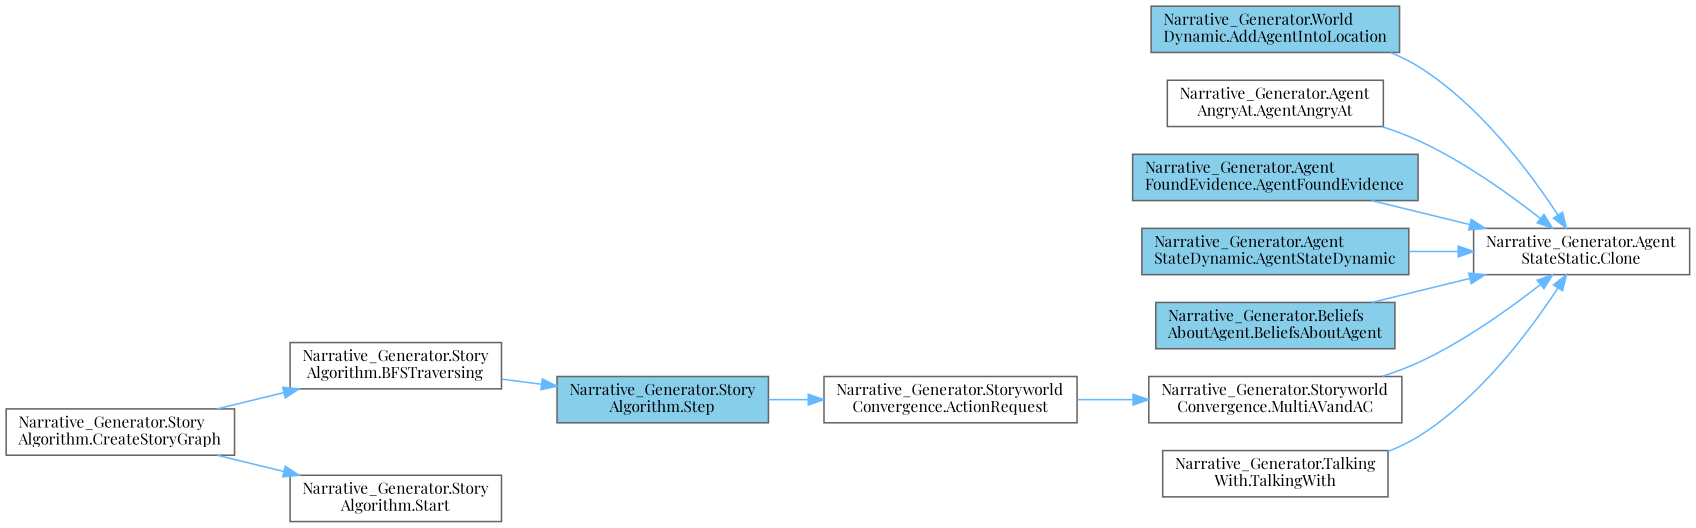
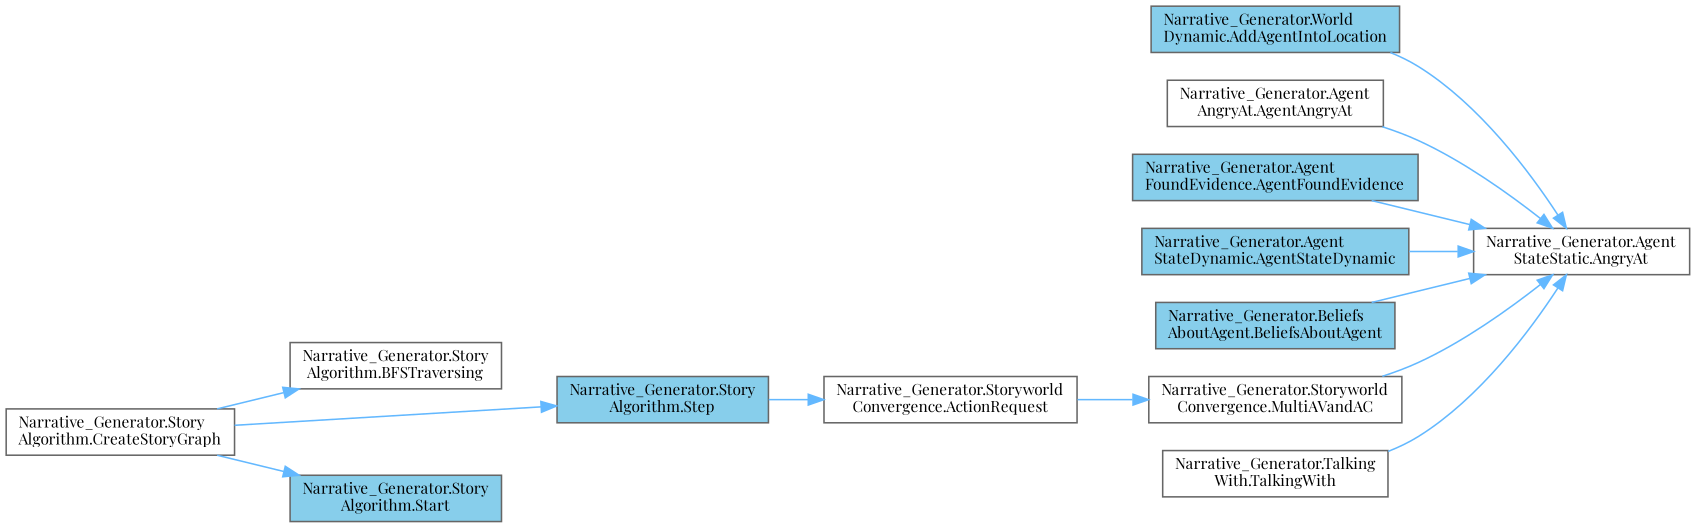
node "Narrative_Generator.Agent StateStatic.Clone": label "Narrative_Generator.Agent StateStatic.Clone" -> "Narrative_Generator.Agent StateStatic.AngryAt"
edge "Narrative_Generator.Story Algorithm.BFSTraversing" -> "Narrative_Generator.Story Algorithm.Step": now "Narrative_Generator.Story Algorithm.CreateStoryGraph" -> "Narrative_Generator.Story Algorithm.Step"
node "Narrative_Generator.Story Algorithm.Start": fillcolor white -> skyblue
